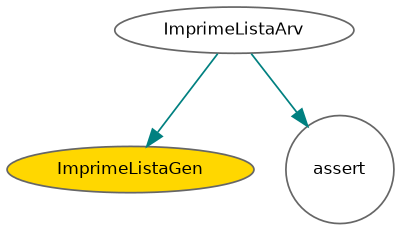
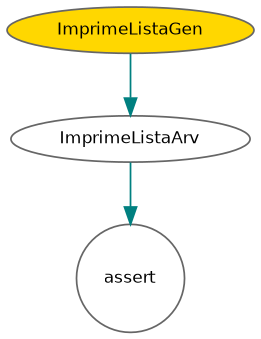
edge "ImprimeListaArv" -> "ImprimeListaGen": reversed
